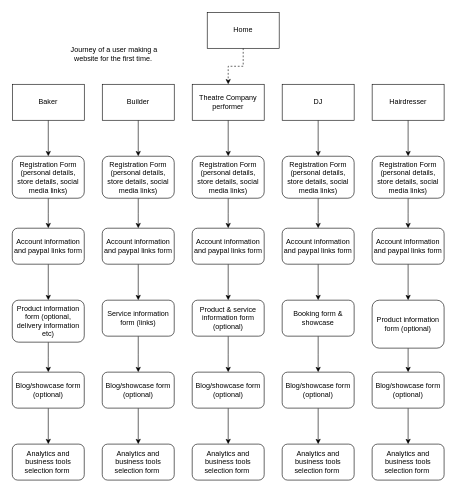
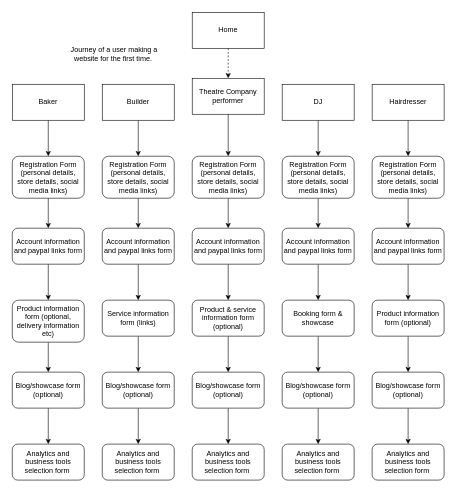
node "Home": moved (243, 30) -> (228, 30)
node "Theatre Company performer": moved (228, 102) -> (228, 96)
node "Product information form (optional)": size 72x48 -> 72x36
